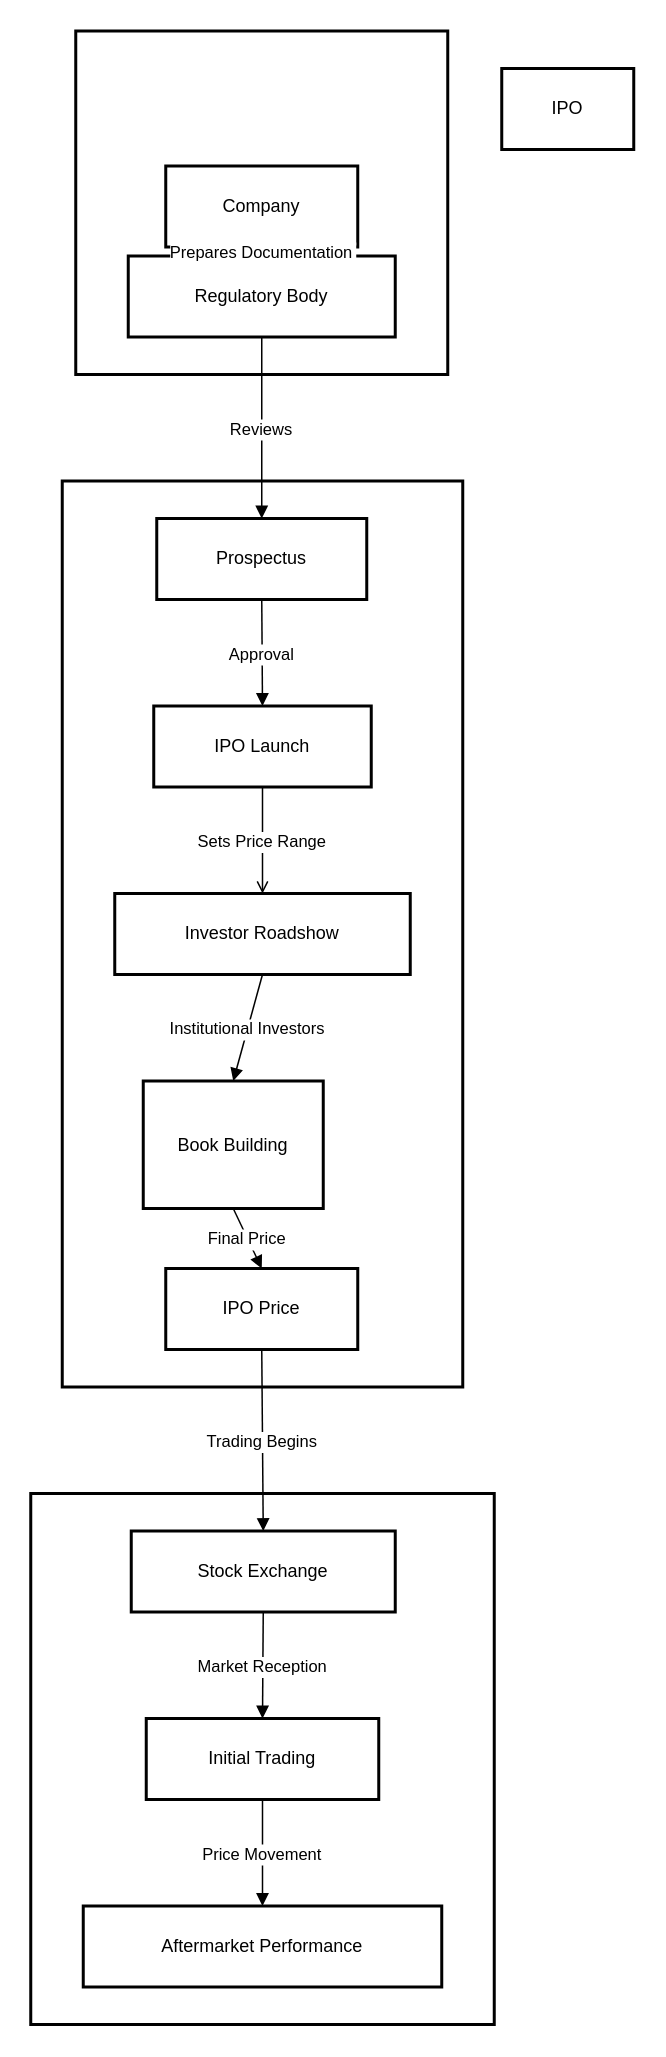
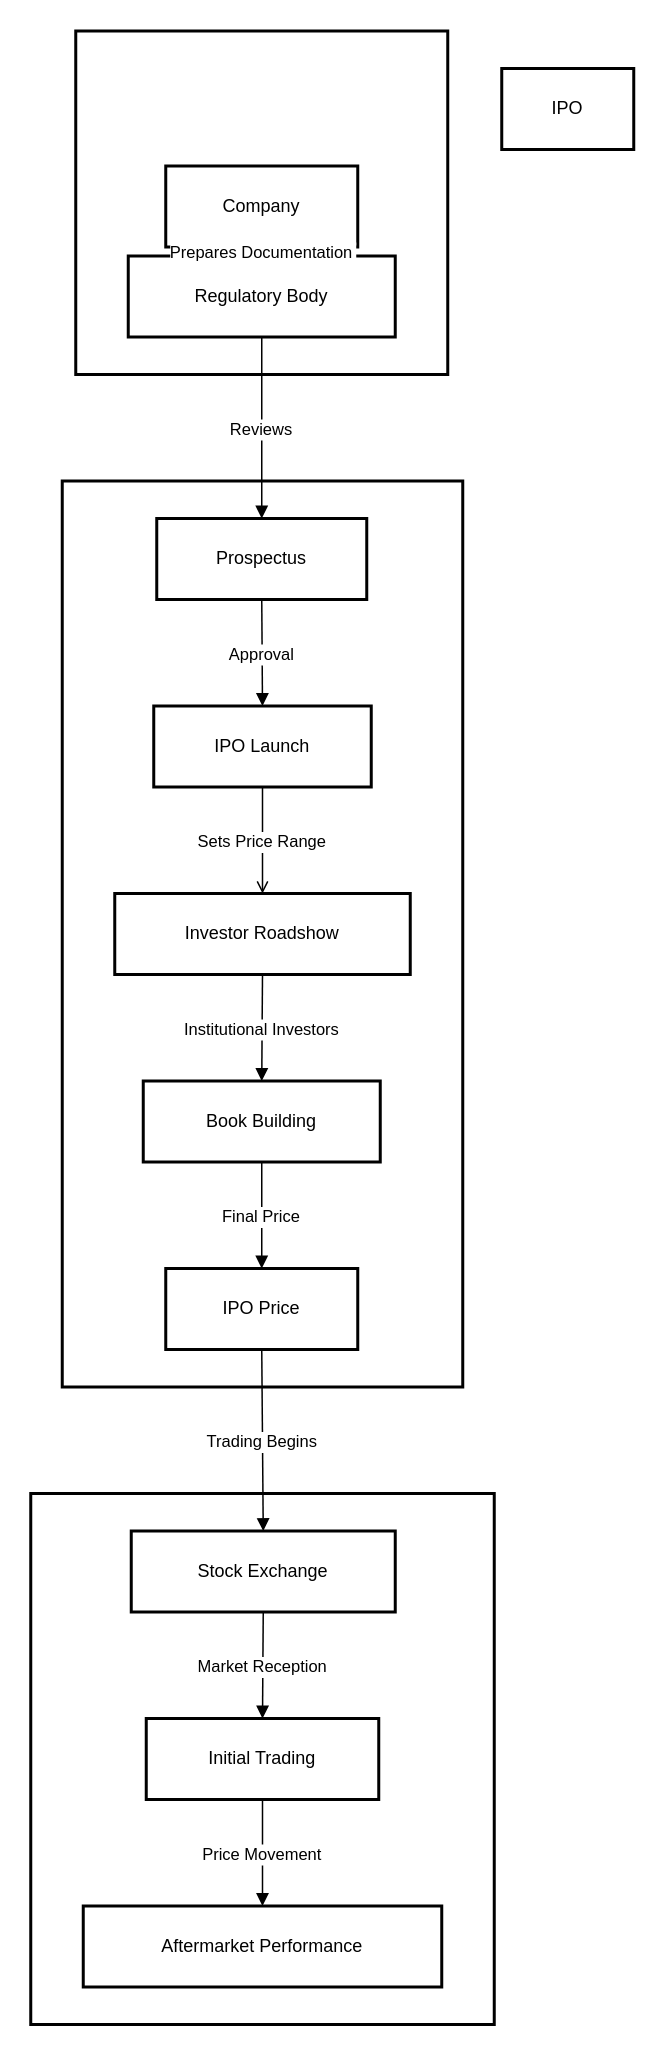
node "Book Building": size 180x128 -> 237x81
